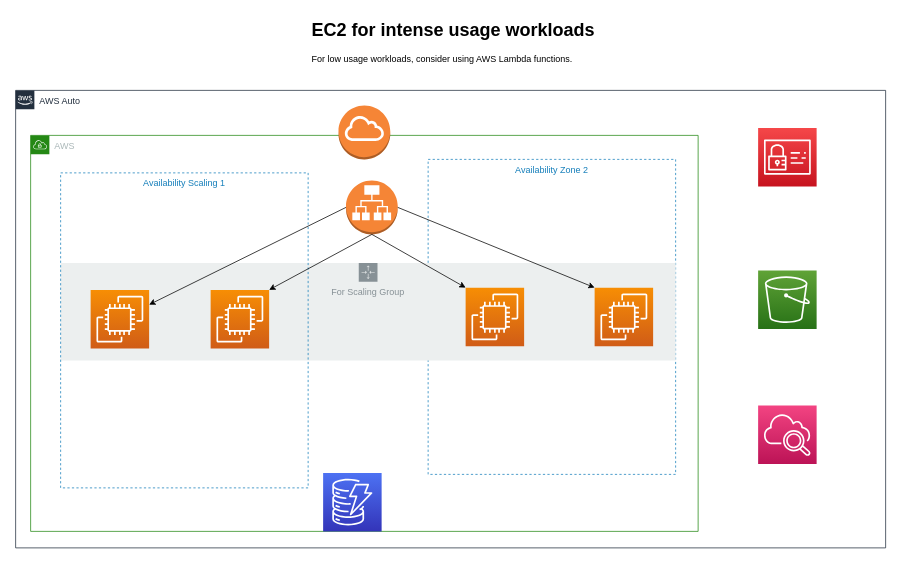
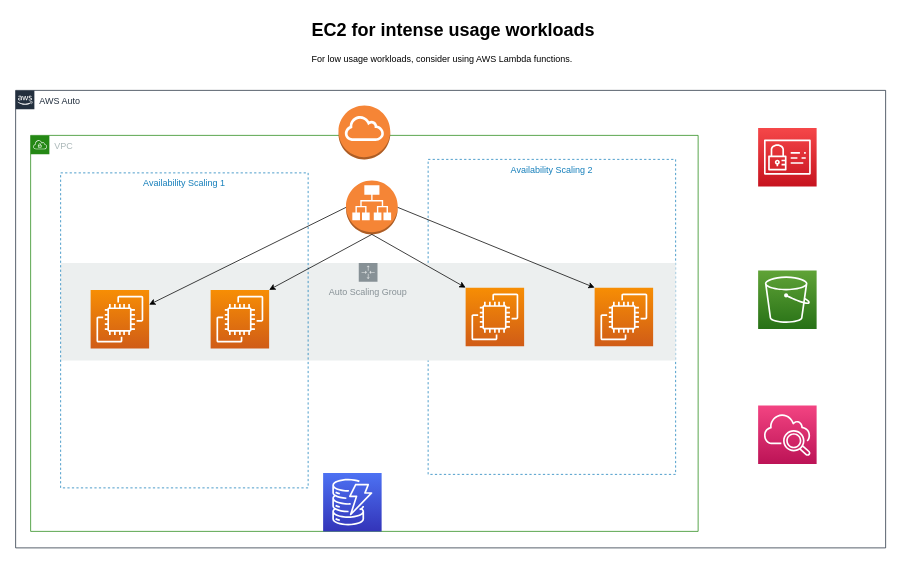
node "AWS": label "AWS" -> "VPC"
node "Availability Zone 2": label "Availability Zone 2" -> "Availability Scaling 2"
node "For Scaling Group": label "For Scaling Group" -> "Auto Scaling Group"
